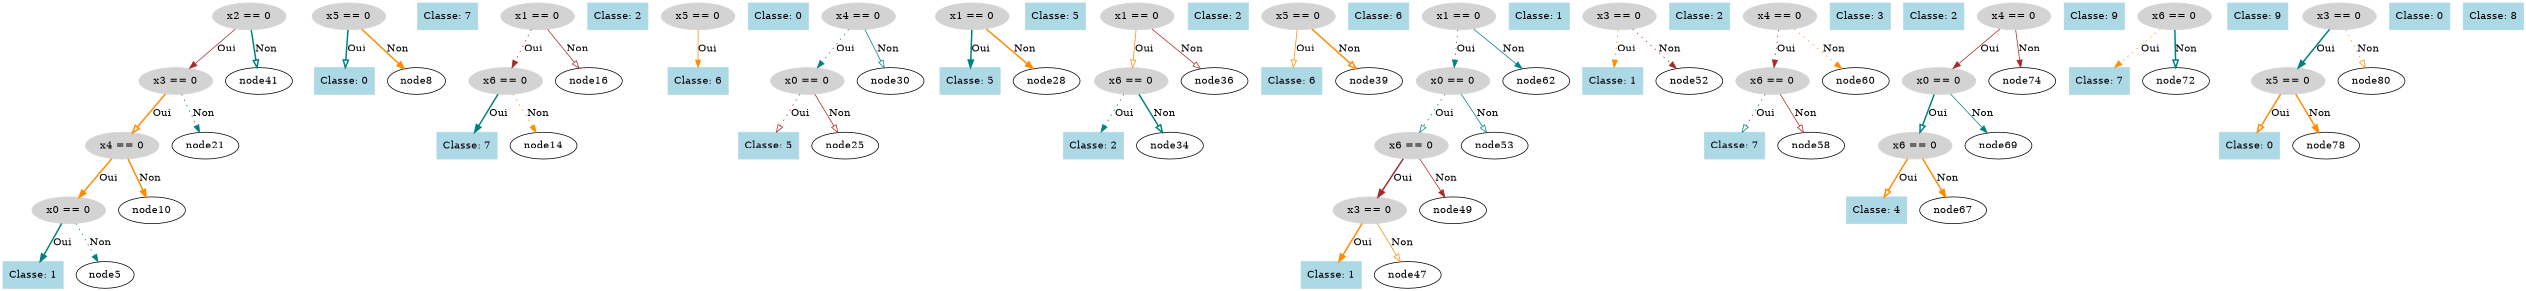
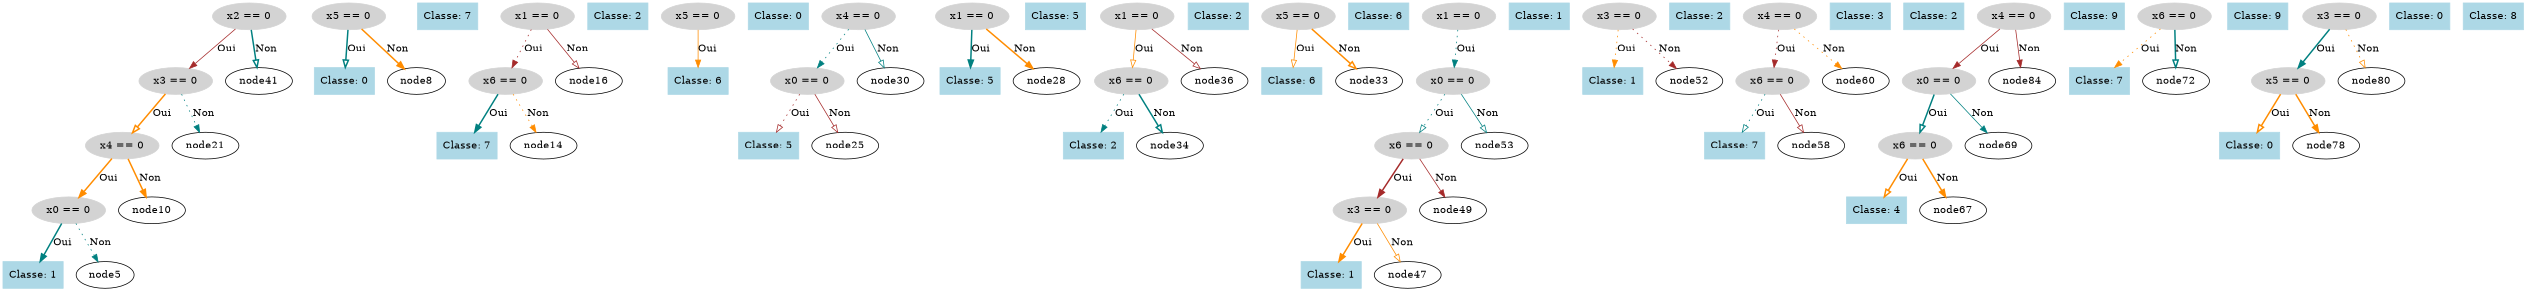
node "node39": label "node39" -> "node33"
node "node62": removed
node "node74": label "node74" -> "node84"
